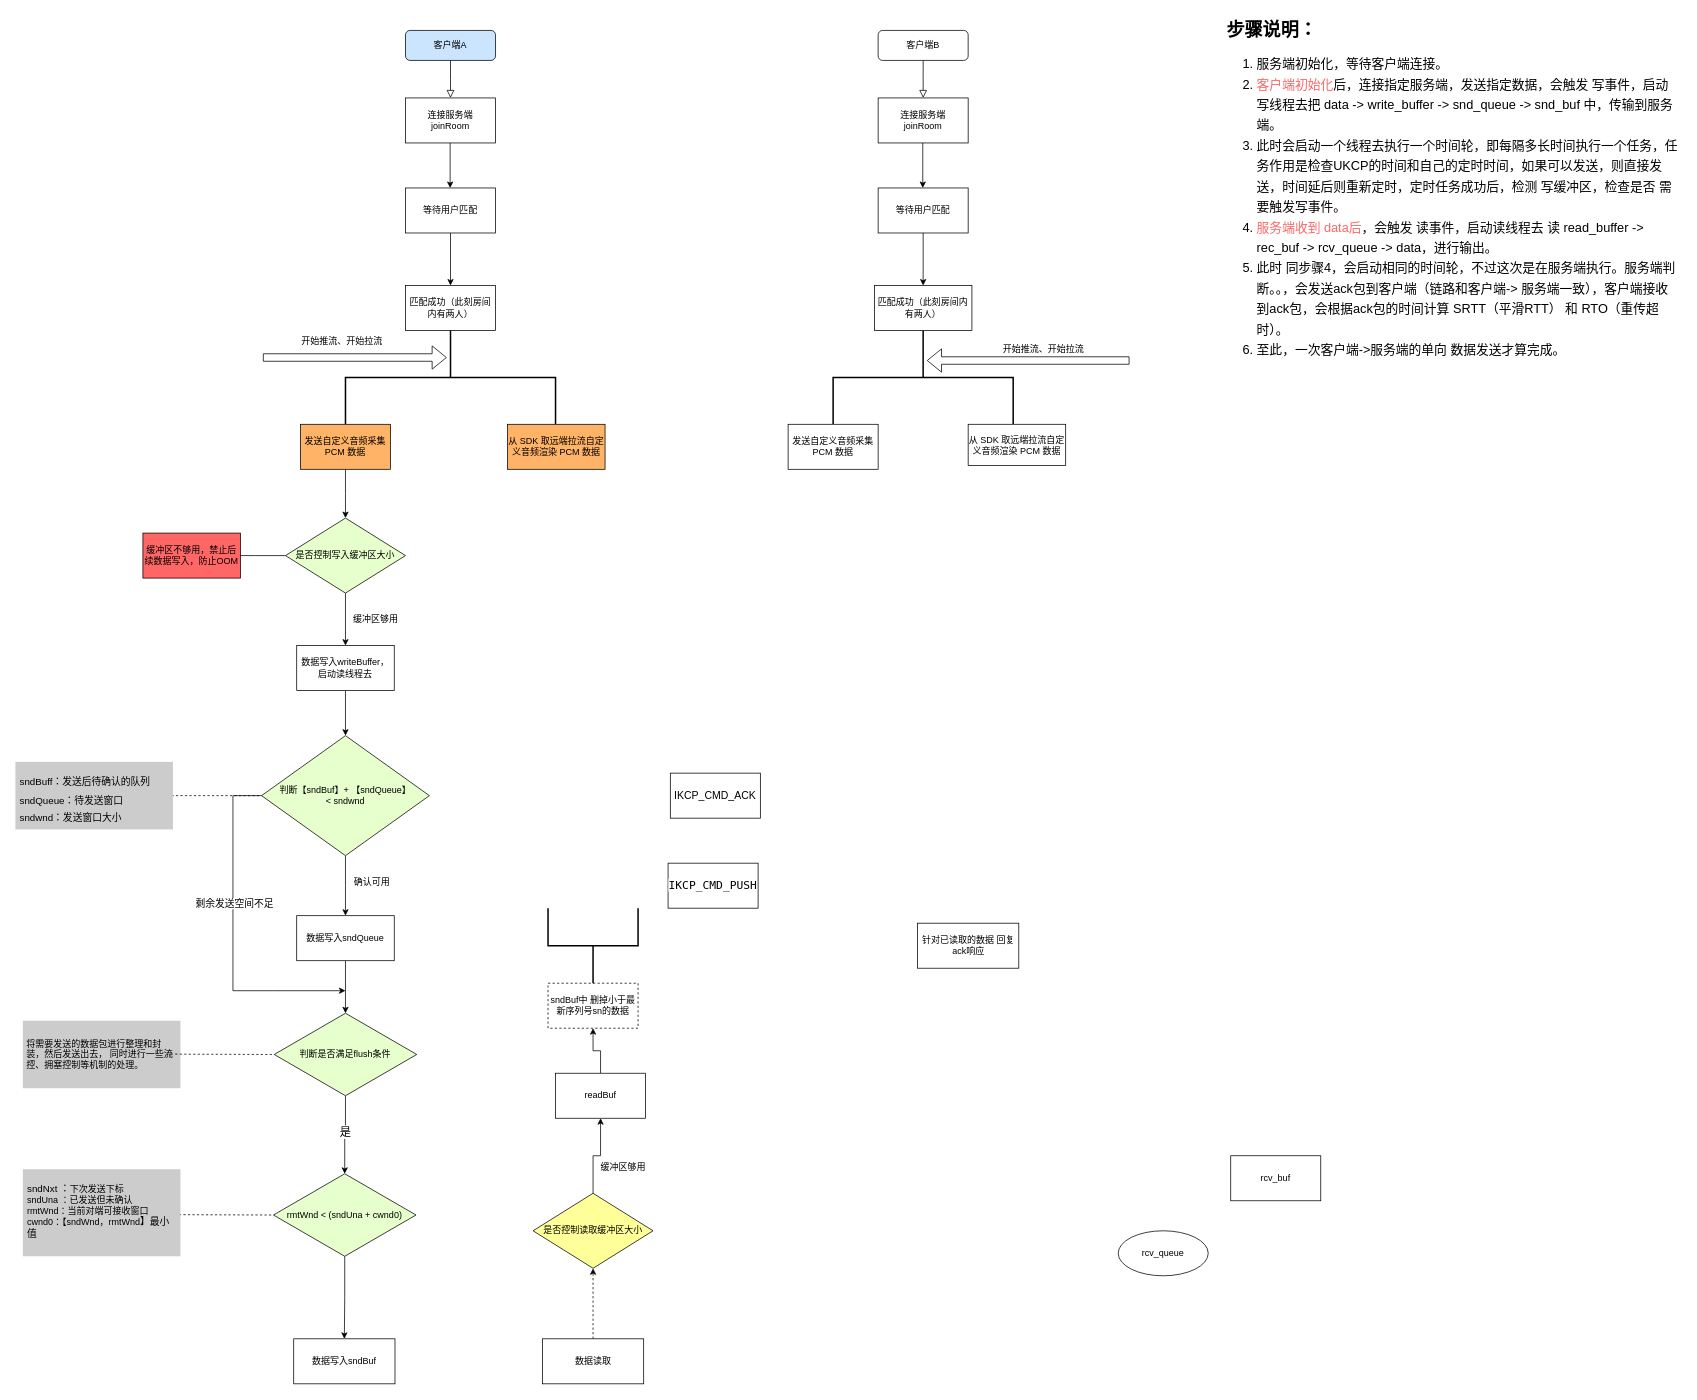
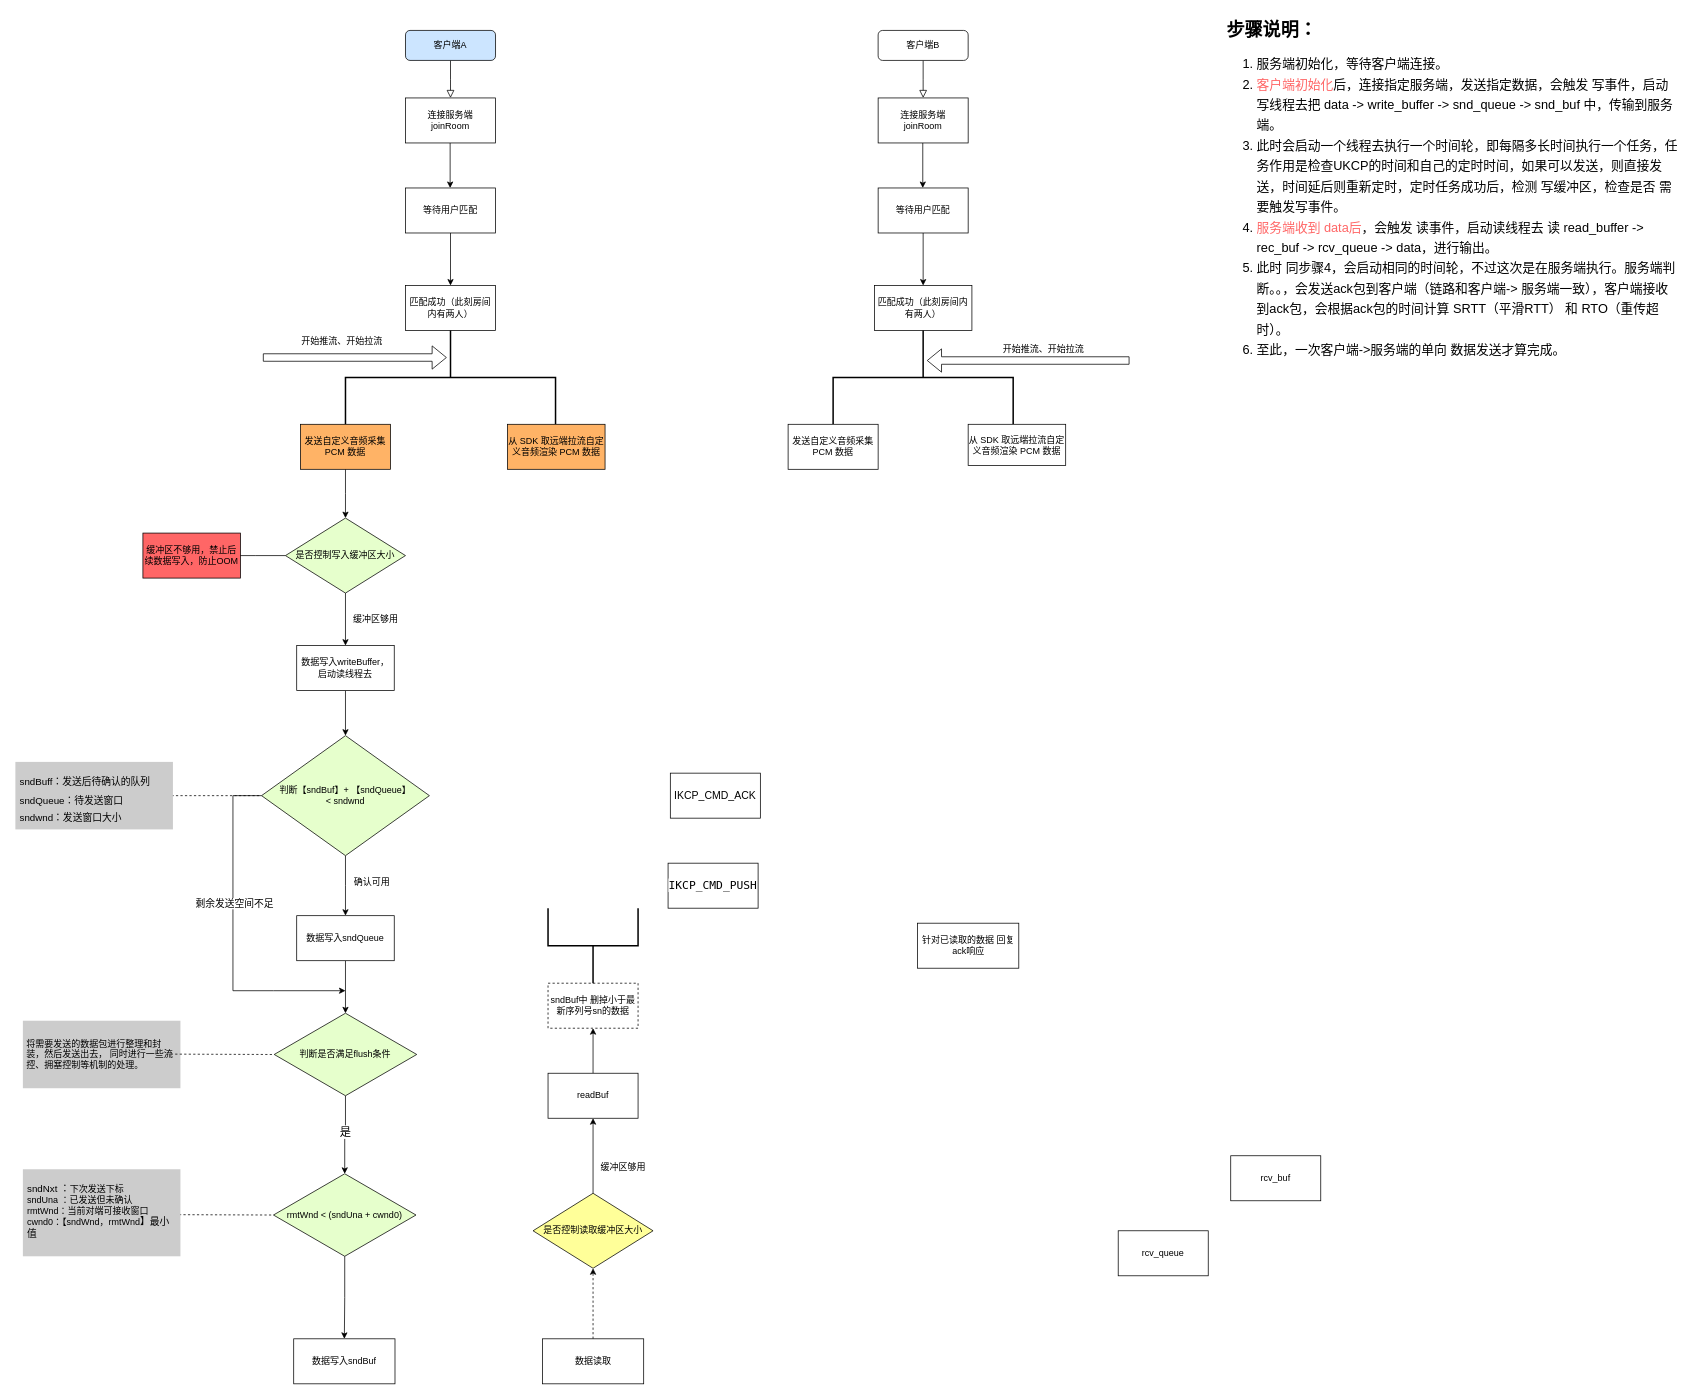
node "readBuf": moved (600, 1095) -> (593, 1095)
node "rcv_queue": shape ellipse -> rectangle
